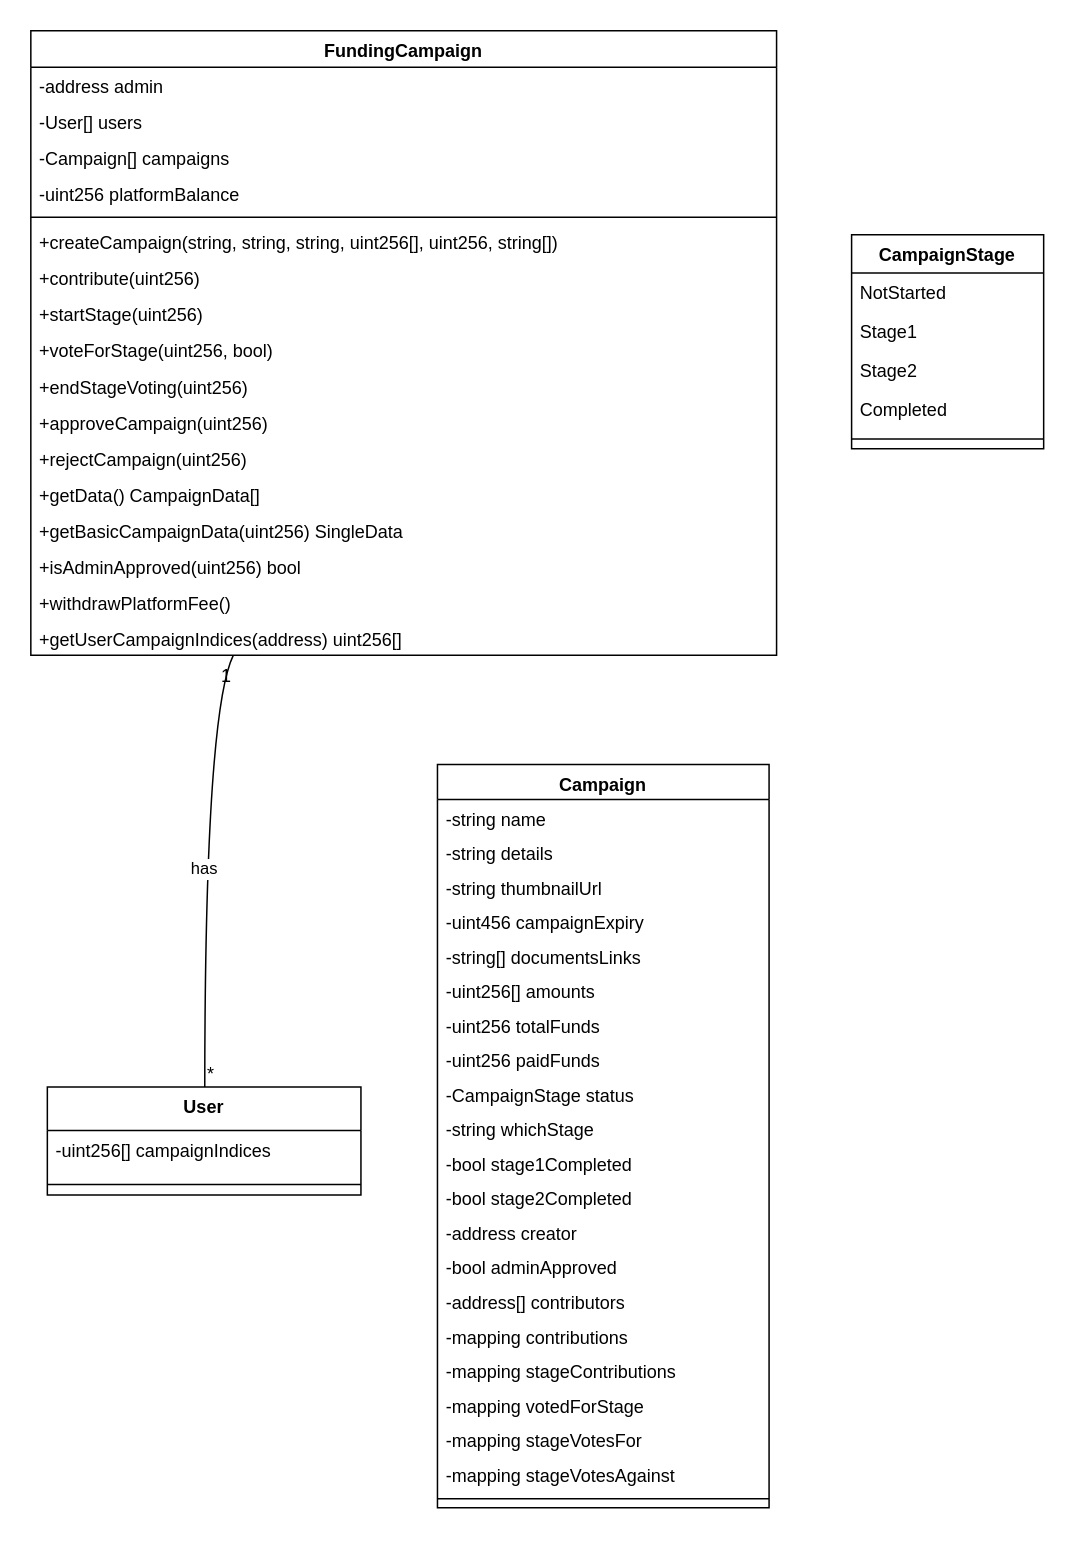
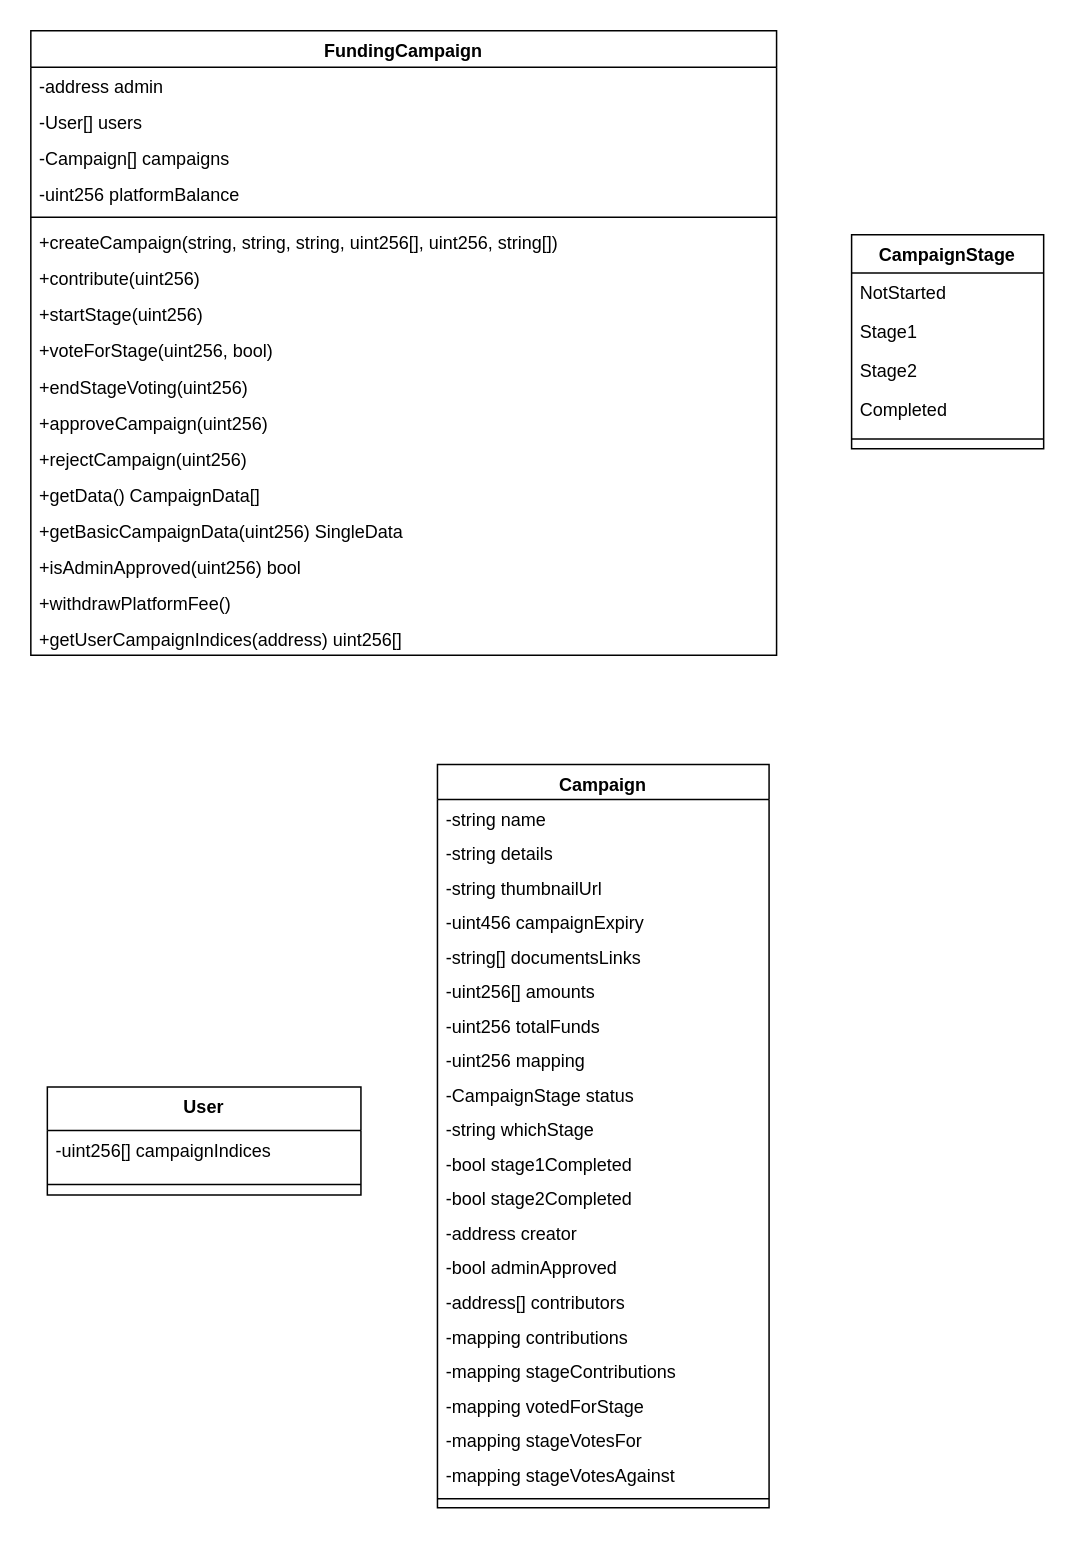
edge "FundingCampaign" -- "User": removed, labels "1", "has", "*"
node "-uint256 paidFunds": label "-uint256 paidFunds" -> "-uint256 mapping"
